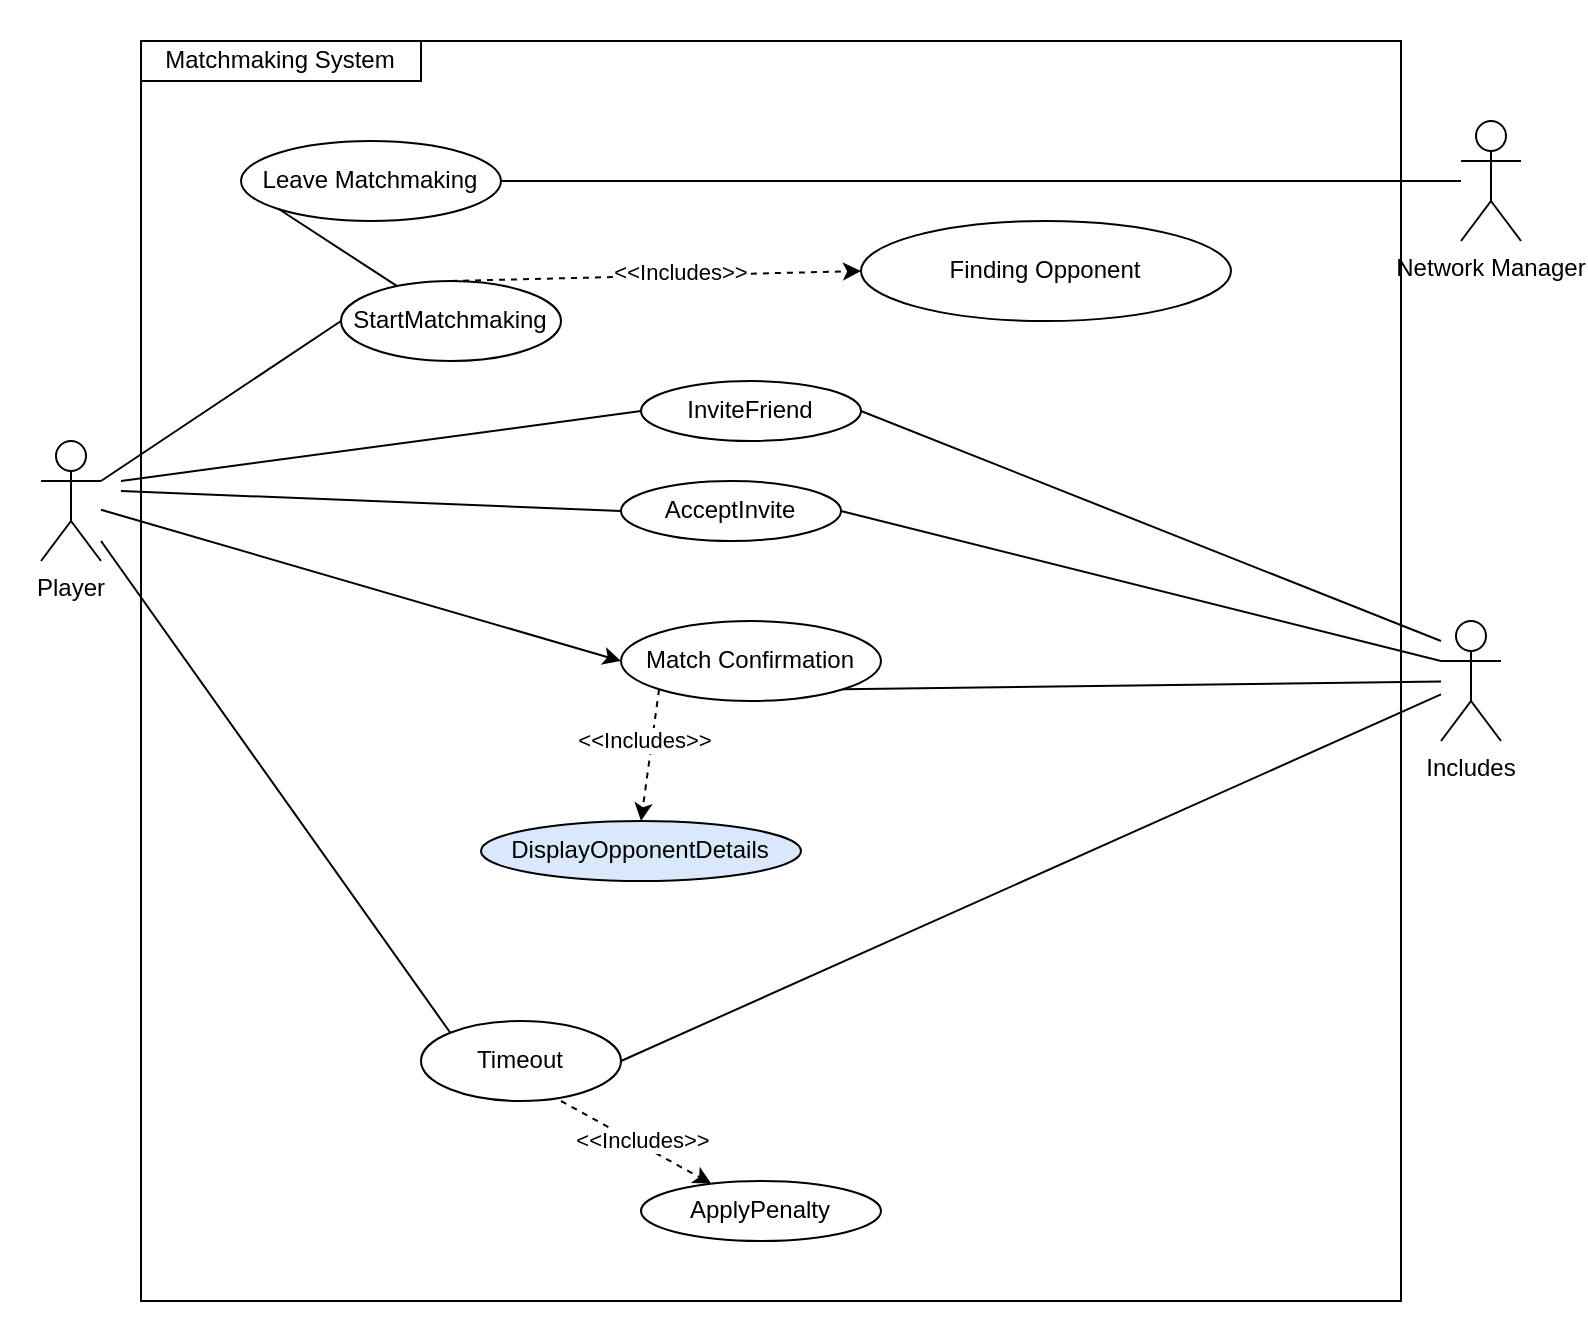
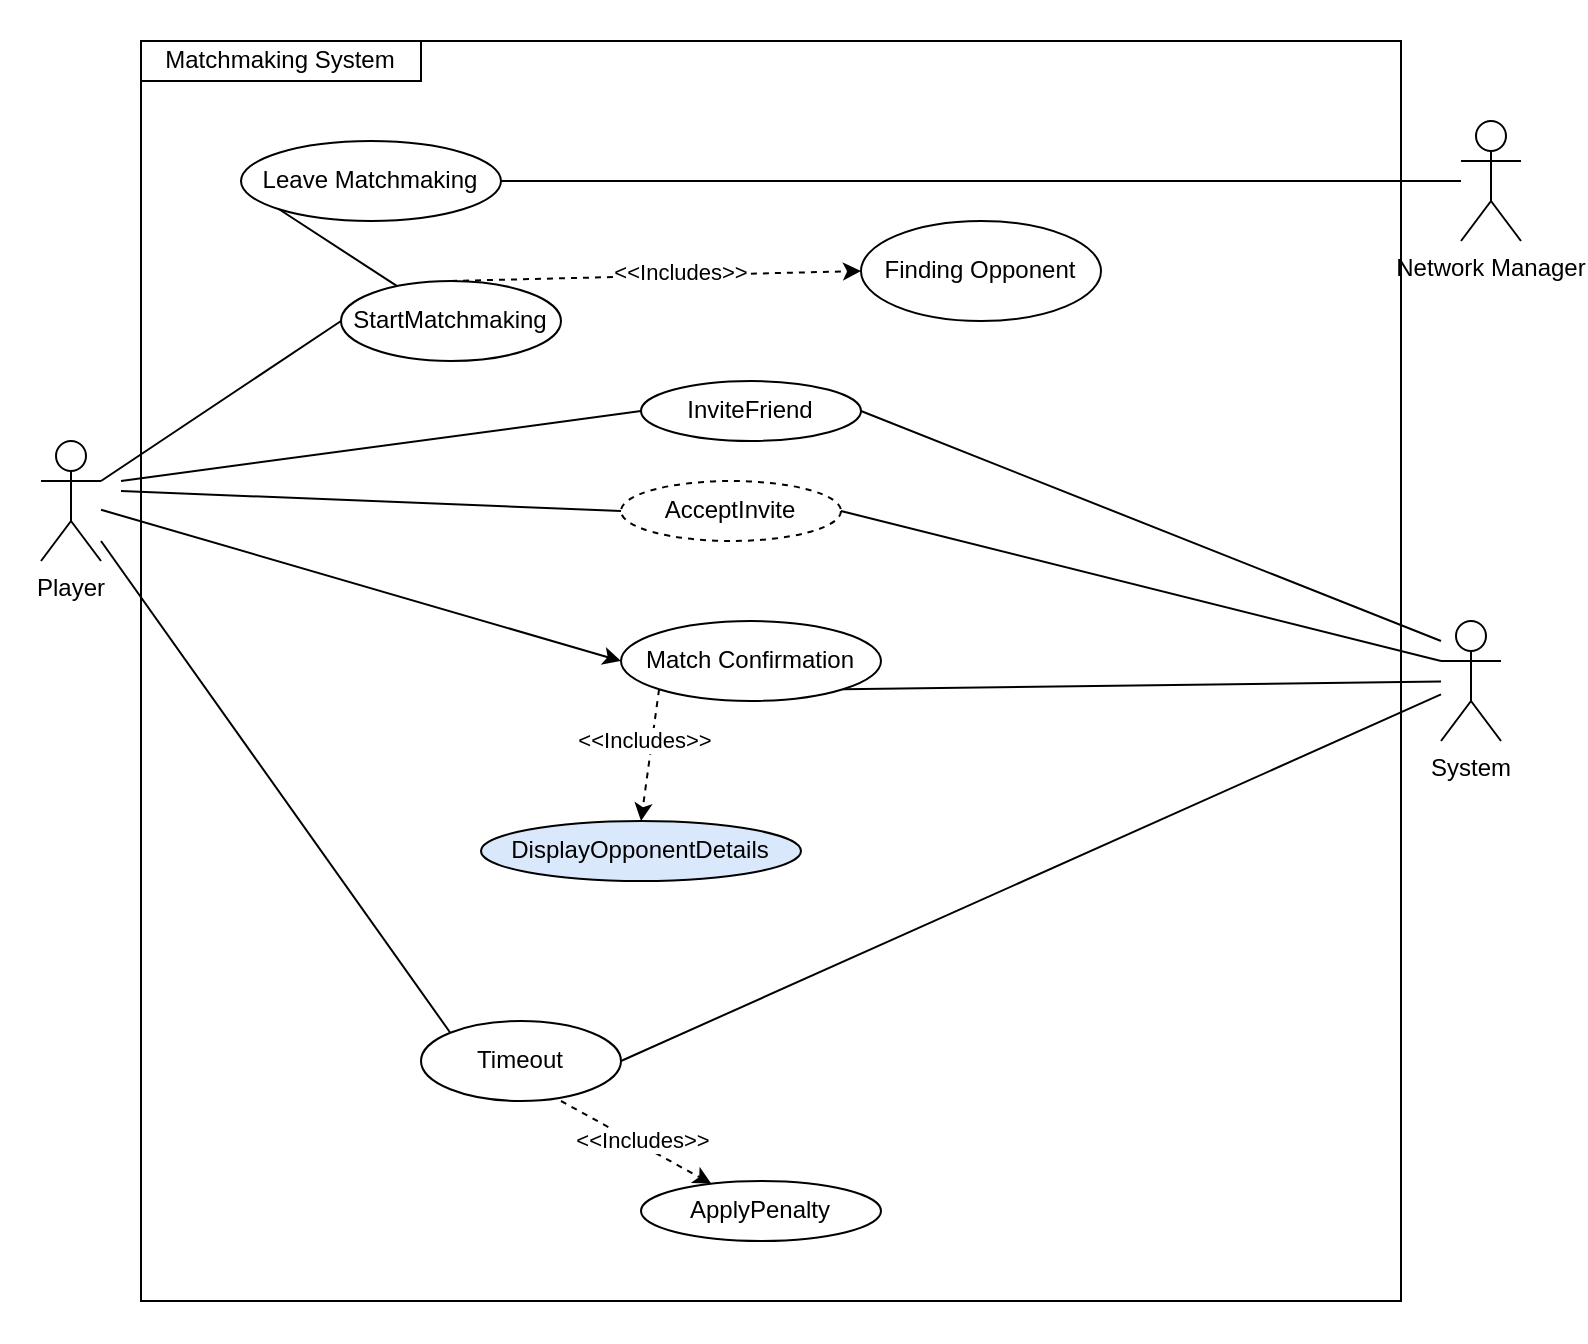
node "Finding Opponent": size 370x100 -> 240x100
node "AcceptInvite": style solid -> dashed
node "Includes": label "Includes" -> "System"
